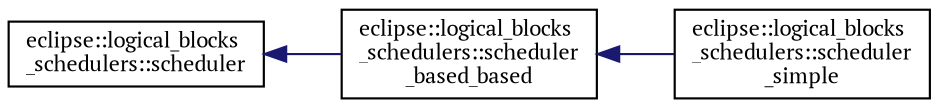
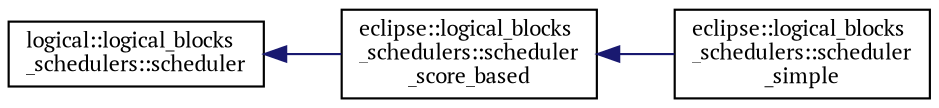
node "eclipse::logical_blocks _schedulers::scheduler": label "eclipse::logical_blocks _schedulers::scheduler" -> "logical::logical_blocks _schedulers::scheduler"
node "eclipse::logical_blocks _schedulers::scheduler _based_based": label "eclipse::logical_blocks _schedulers::scheduler _based_based" -> "eclipse::logical_blocks _schedulers::scheduler _score_based"
